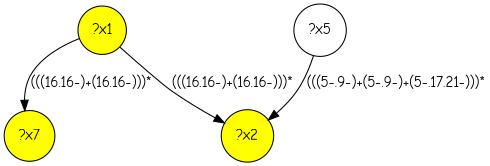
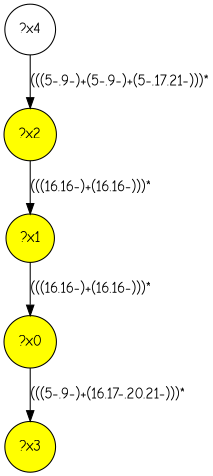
node "?x5": label "?x5" -> "?x4"
edge "?x1" -> "?x2": reversed
node "?x7": label "?x7" -> "?x0"
node "?x3": added
